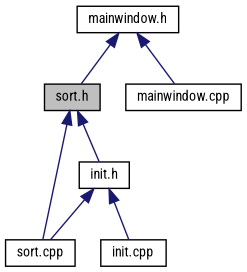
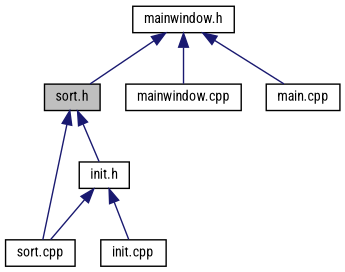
node "main.cpp": added
